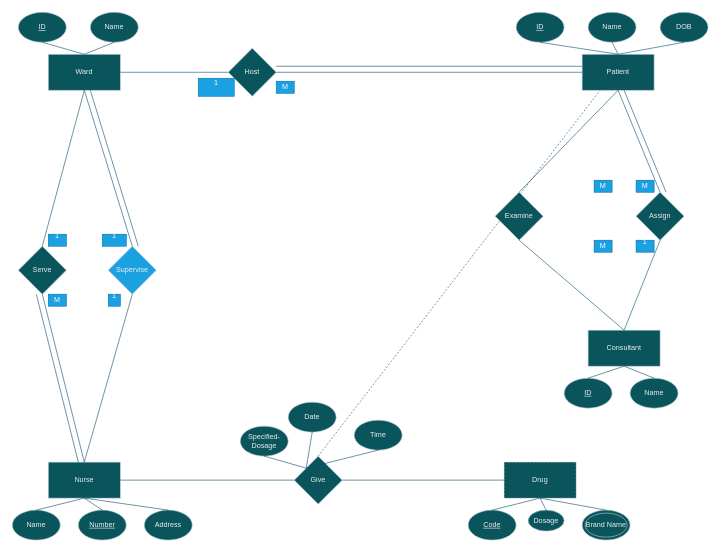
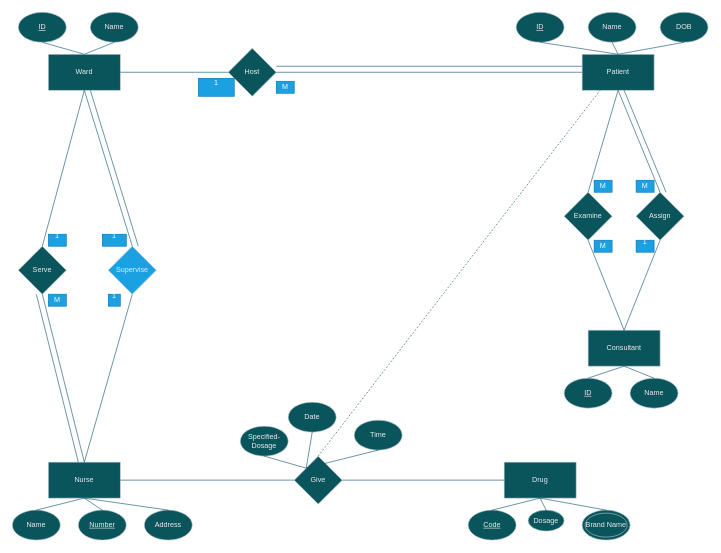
node "Examine": moved (519, 216) -> (588, 216)
node "Drug": style dashed -> solid
